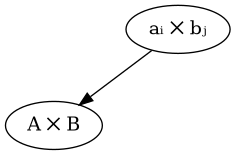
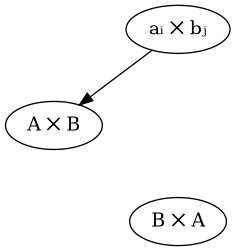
node "B ✕ A": added
